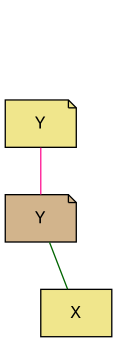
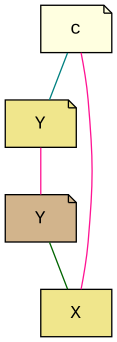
node "c": added
